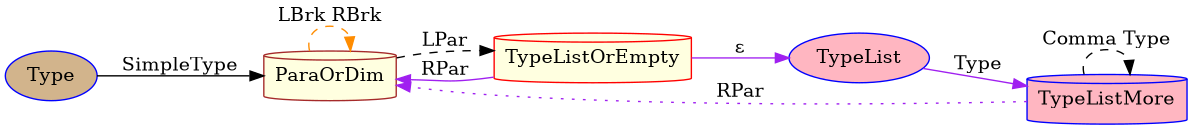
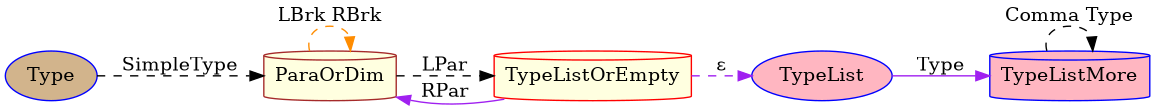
edge "TypeListOrEmpty" -> "TypeList": style solid -> dashed
edge "Type" -> "ParaOrDim": style solid -> dashed
edge "TypeListMore" -> "ParaOrDim": removed, label "RPar"
